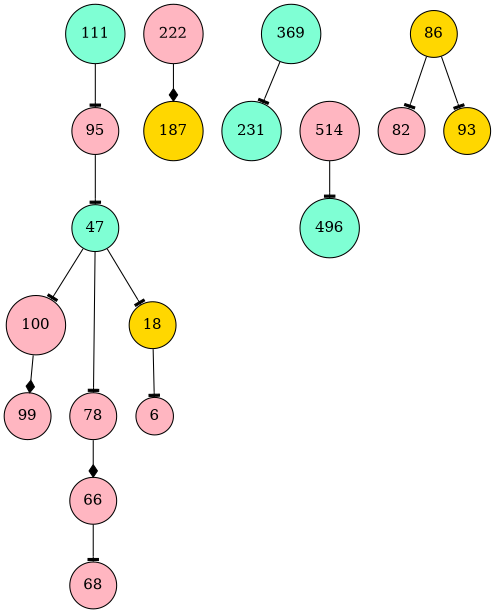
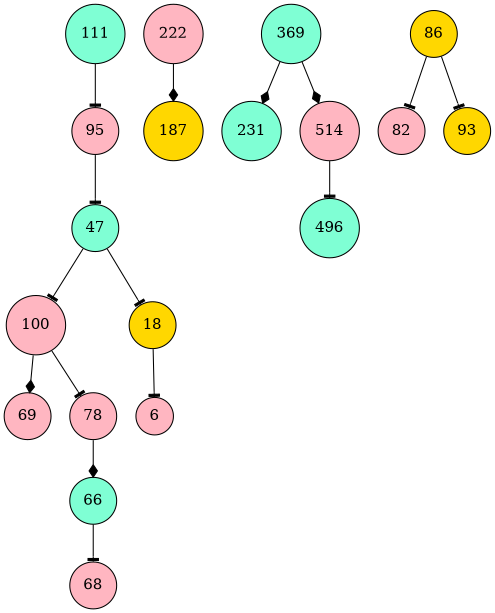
edge "369" -> "514": added
edge "369" -> "231": arrowhead tee -> diamond
edge "47" -> "78": now "100" -> "78"
node "99": label "99" -> "69"
node "66": fillcolor lightpink -> aquamarine
